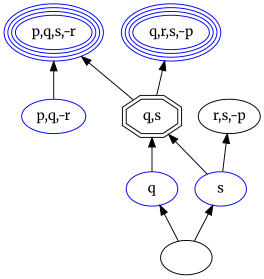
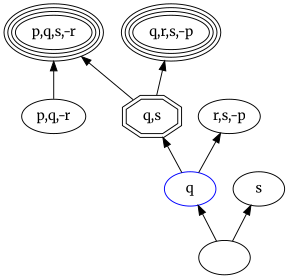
node "p,q,s,-r": color blue -> black
node "q,r,s,-p": color blue -> black
node "p,q,-r": color blue -> black
edge "s" -> "r,s,-p": now "q" -> "r,s,-p"
edge "s" -> "q,s": removed
node "s": color blue -> black
